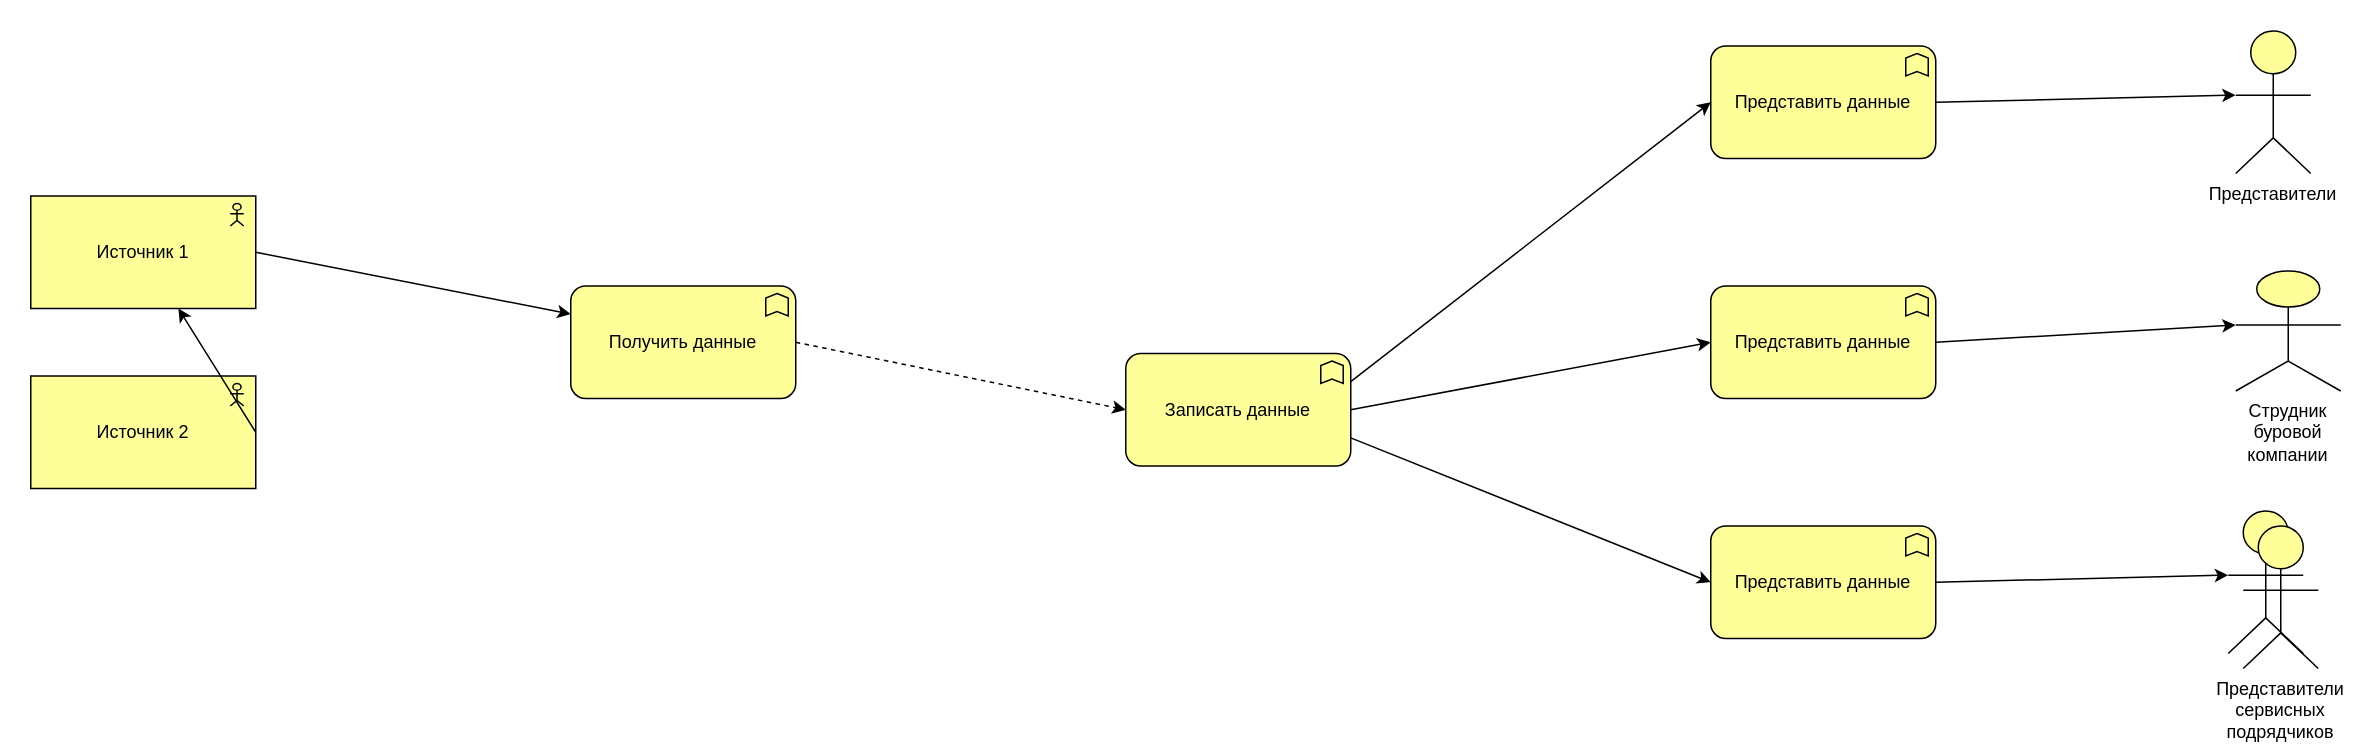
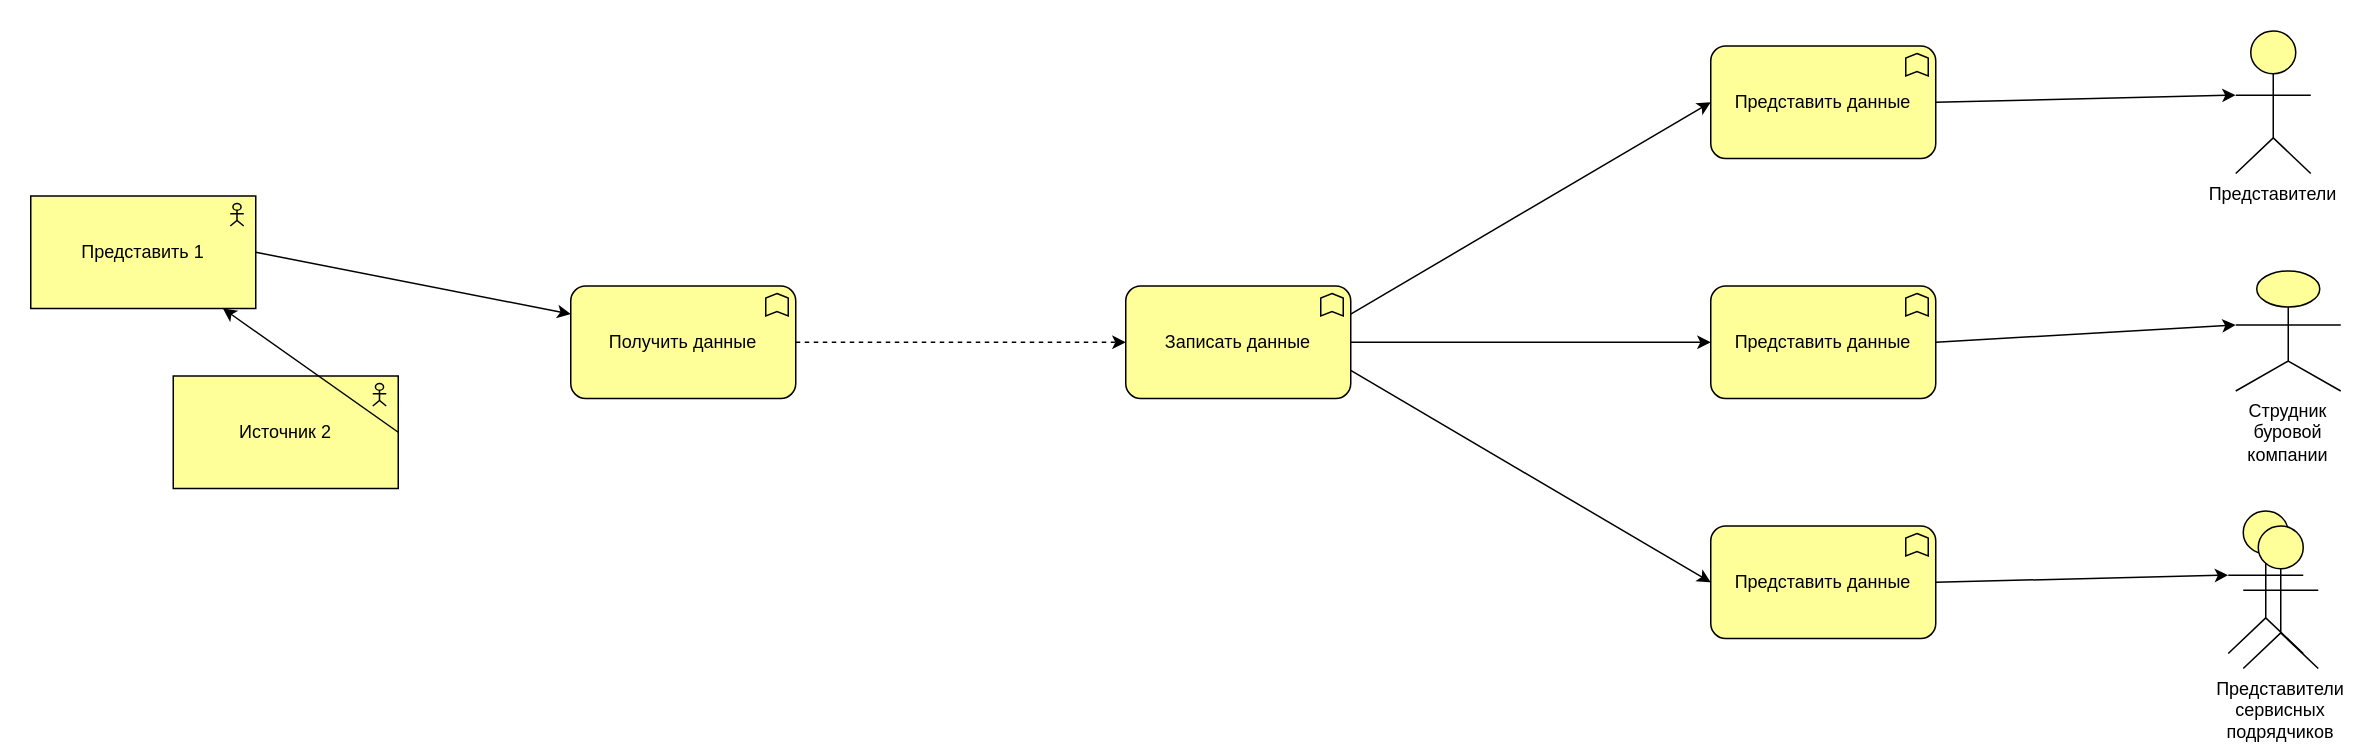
node "Источник 1": label "Источник 1" -> "Представить 1"
node "Записать данные": moved (1238, 410) -> (1238, 342)
node "Источник 2": moved (143, 432) -> (286, 432)
